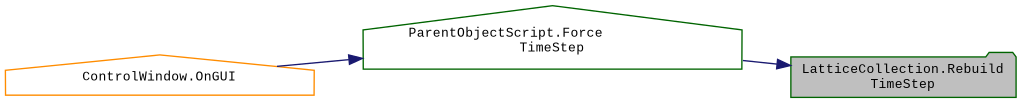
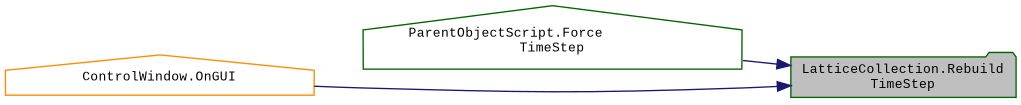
edge "ControlWindow.OnGUI" -> "ParentObjectScript.Force TimeStep": now "ControlWindow.OnGUI" -> "LatticeCollection.Rebuild TimeStep"
